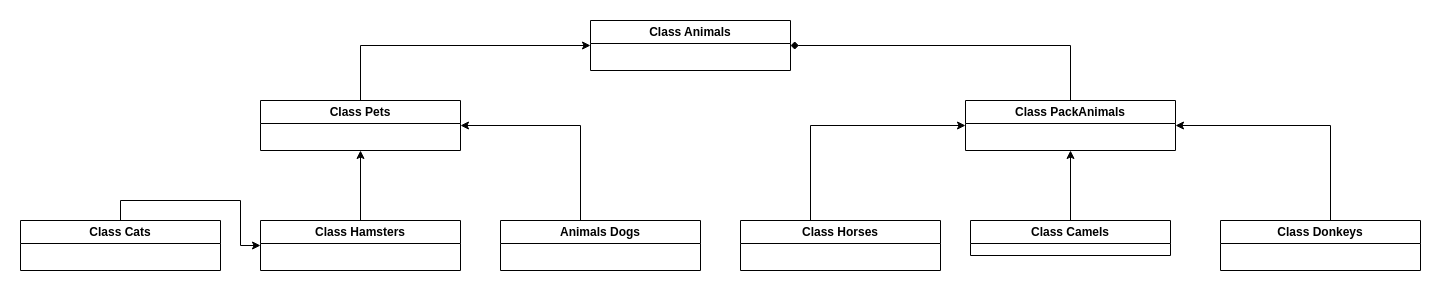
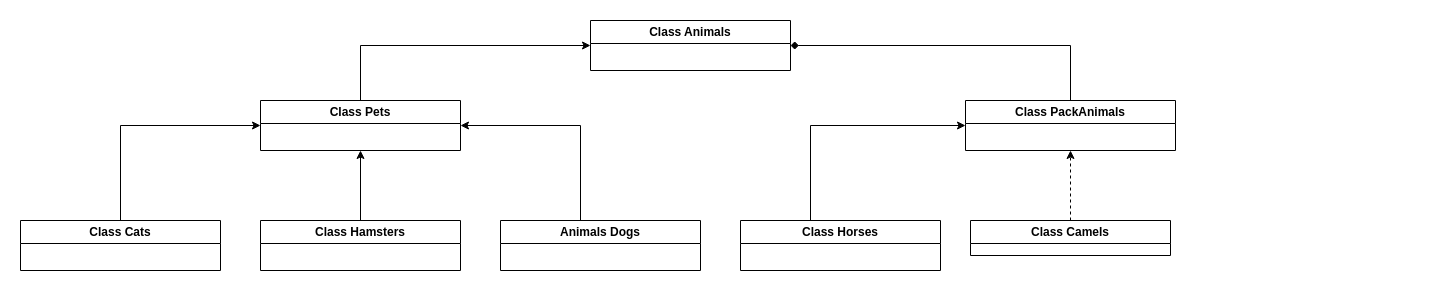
edge "Class Donkeys" -> "Class PackAnimals": removed
edge "Class Camels" -> "Class PackAnimals": style solid -> dashed
edge "Class Cats" -> "Class Hamsters": now "Class Cats" -> "Class Pets"
node "Class Donkeys": removed
